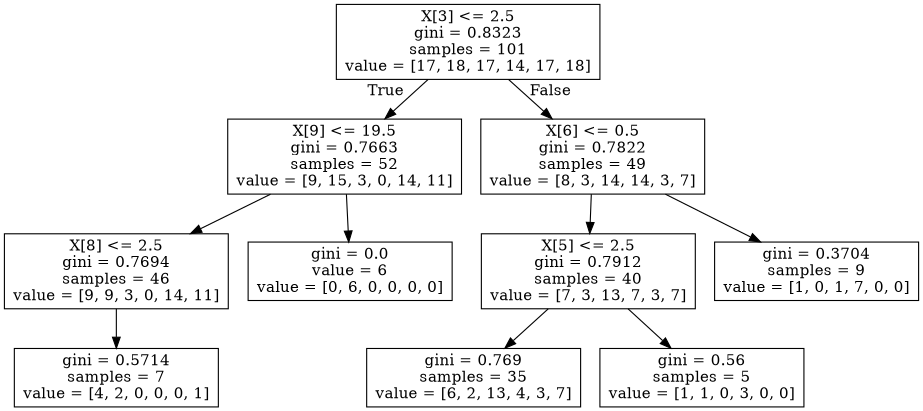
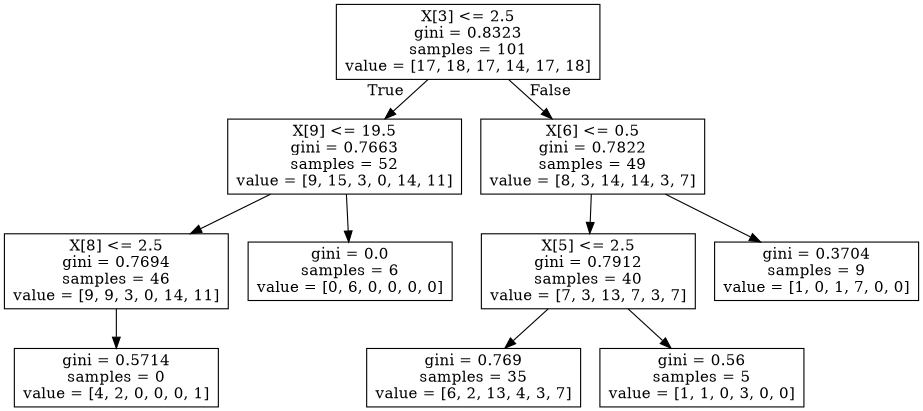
node "gini = 0.0 value = 6 value = [0, 6, 0, 0, 0, 0]": label "gini = 0.0 value = 6 value = [0, 6, 0, 0, 0, 0]" -> "gini = 0.0 samples = 6 value = [0, 6, 0, 0, 0, 0]"
node "gini = 0.5714 samples = 7 value = [4, 2, 0, 0, 0, 1]": label "gini = 0.5714 samples = 7 value = [4, 2, 0, 0, 0, 1]" -> "gini = 0.5714 samples = 0 value = [4, 2, 0, 0, 0, 1]"
